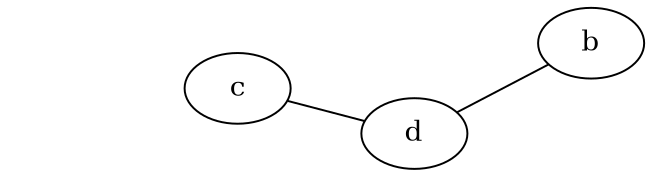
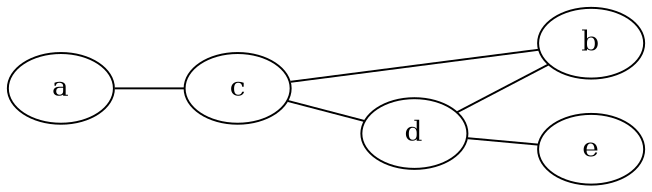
edge "b" -- "c": added
node "a": added
node "e": added
